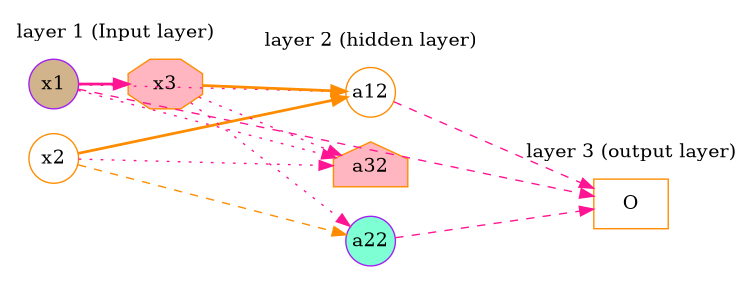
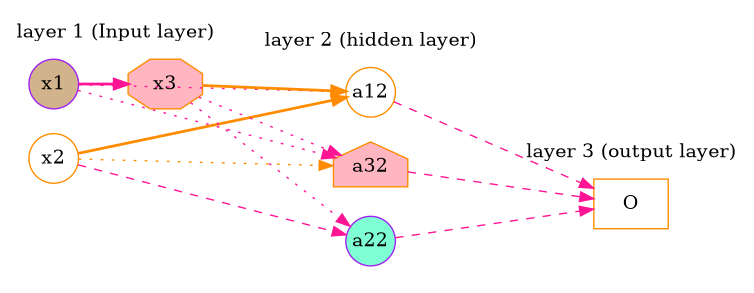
edge "x1" -> "O": now "a32" -> "O"
edge "x2" -> "a32": color deeppink -> darkorange
edge "x2" -> "a22": color darkorange -> deeppink
